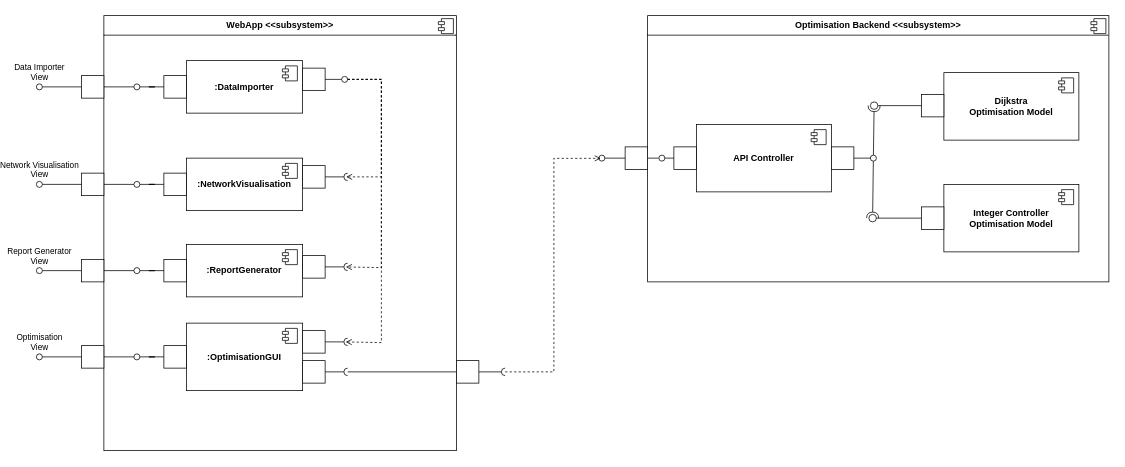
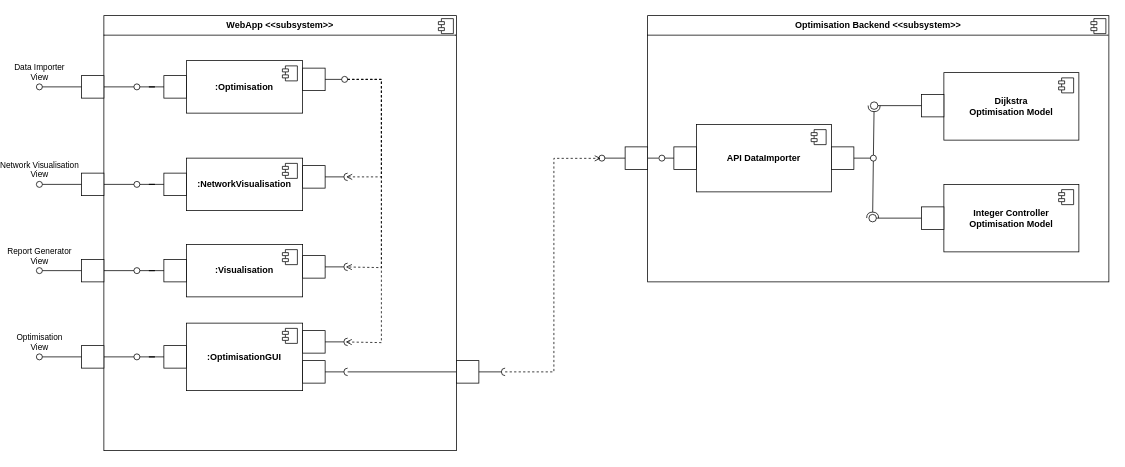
node ":DataImporter": label ":DataImporter" -> ":Optimisation"
node "API Controller": label "API Controller" -> "API DataImporter"
node ":ReportGenerator": label ":ReportGenerator" -> ":Visualisation"
